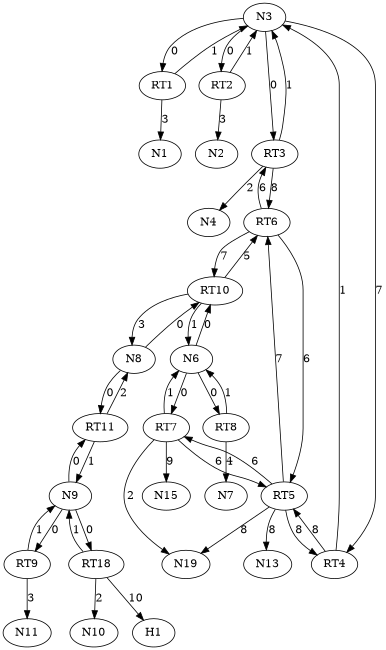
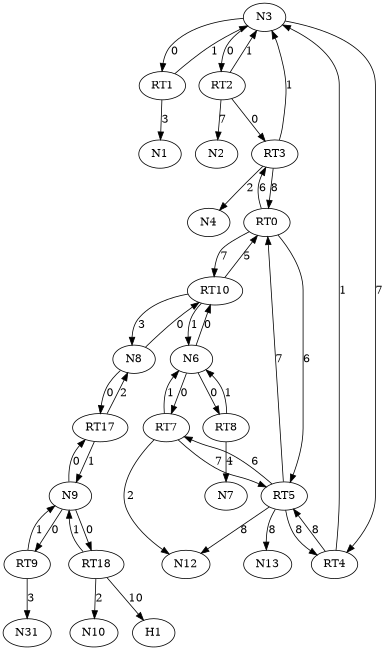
edge "N3" -> "RT3": now "RT2" -> "RT3"
edge "RT2" -> "N2": label "3" -> "7"
node "RT6": label "RT6" -> "RT0"
node "RT11": label "RT11" -> "RT17"
edge "RT7" -> "RT5": label "6" -> "7"
node "N15": removed
node "N19": label "N19" -> "N12"
node "N11": label "N11" -> "N31"
